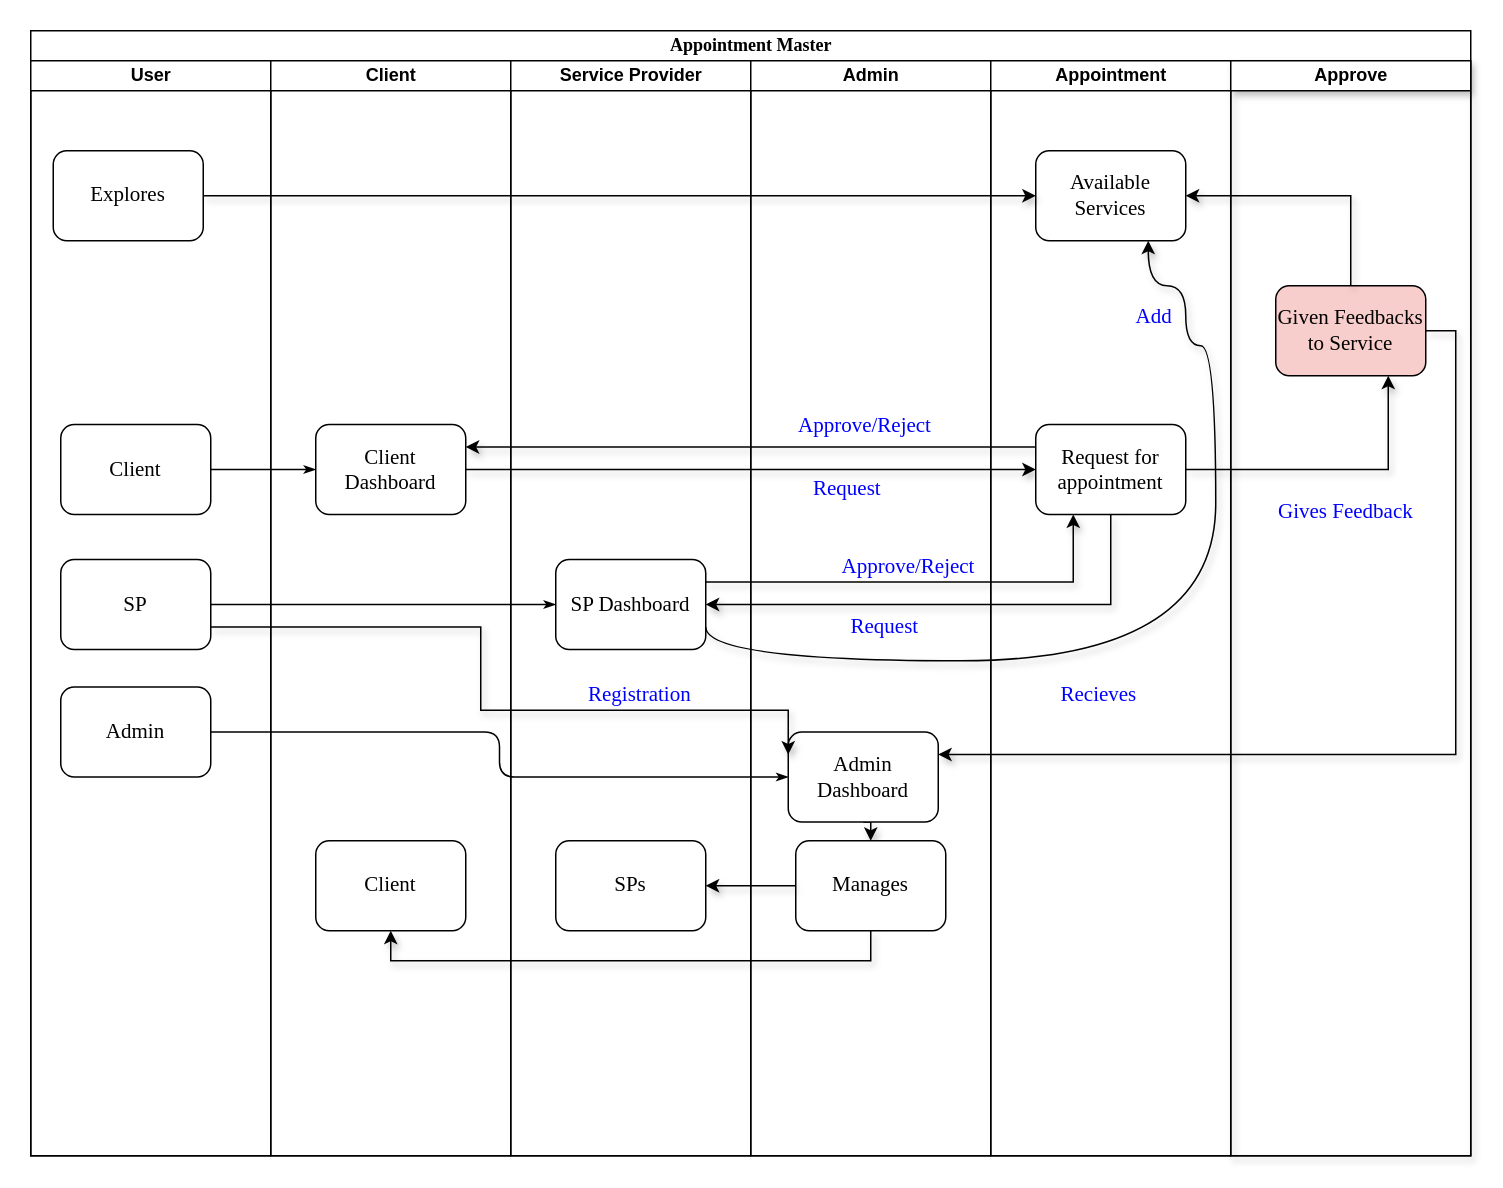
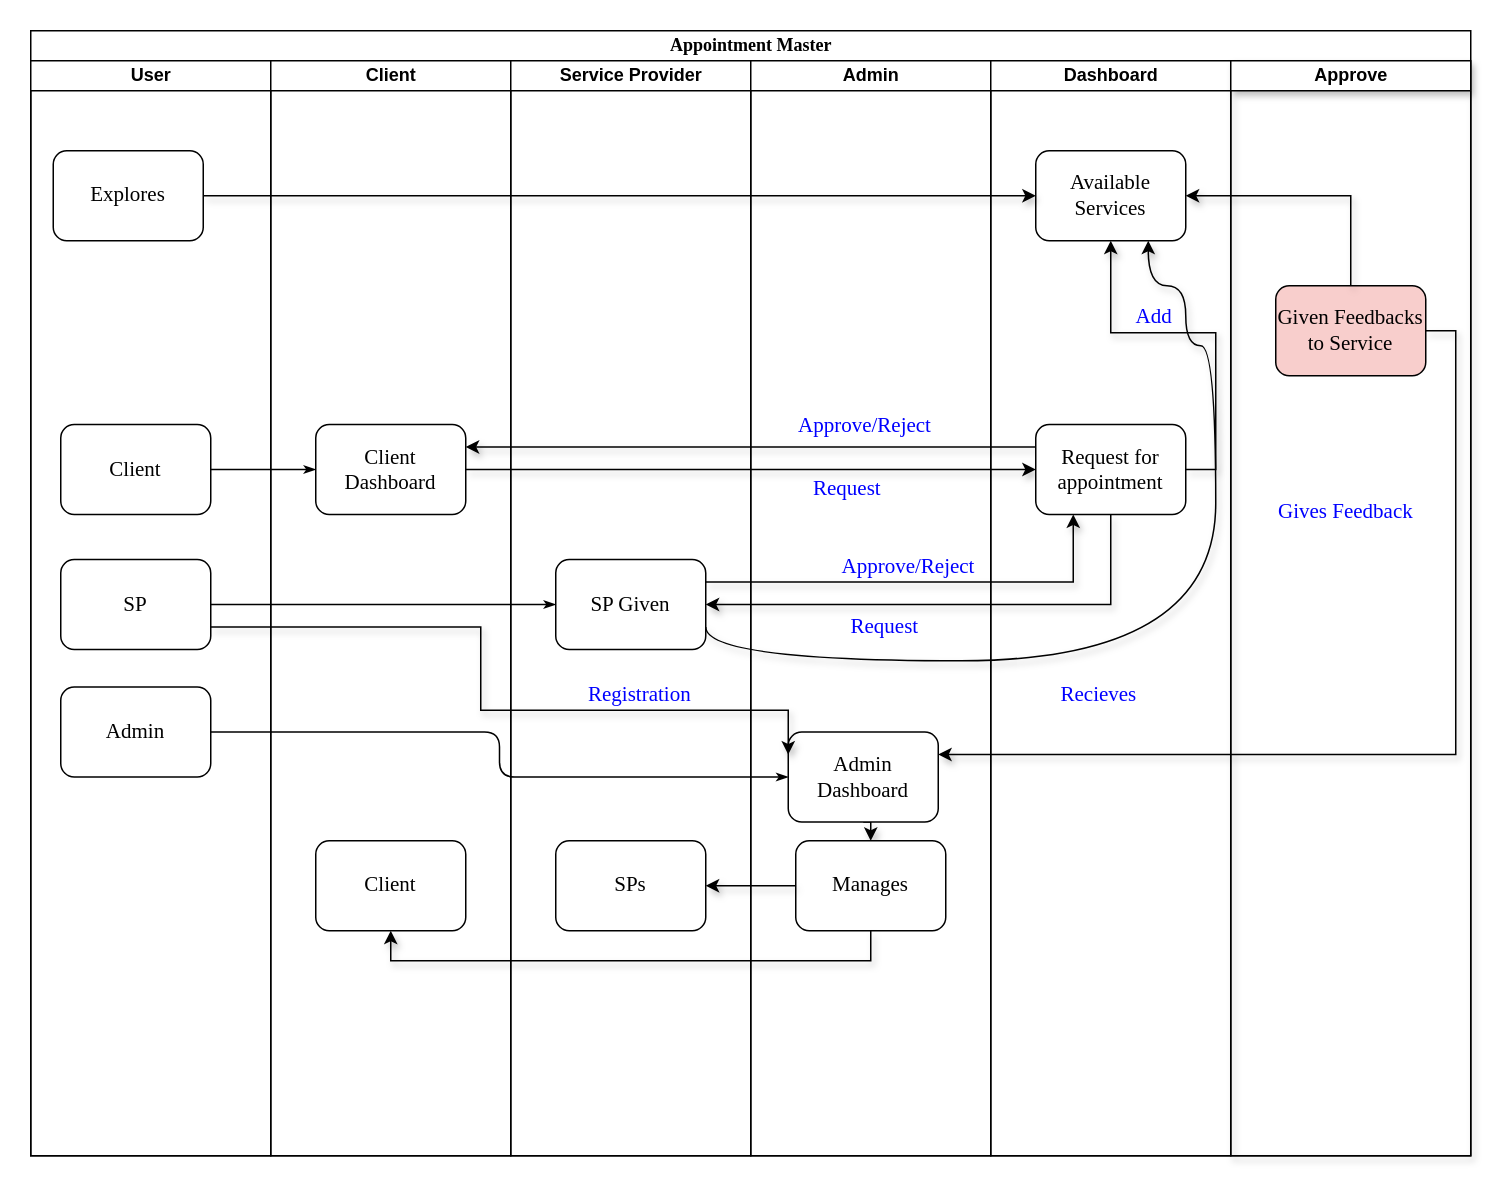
node "Appointment": label "Appointment" -> "Dashboard"
edge "Request for appointment" -> "Given Feedbacks to Service": now "Request for appointment" -> "Available Services"
node "SP Dashboard": label "SP Dashboard" -> "SP Given"
